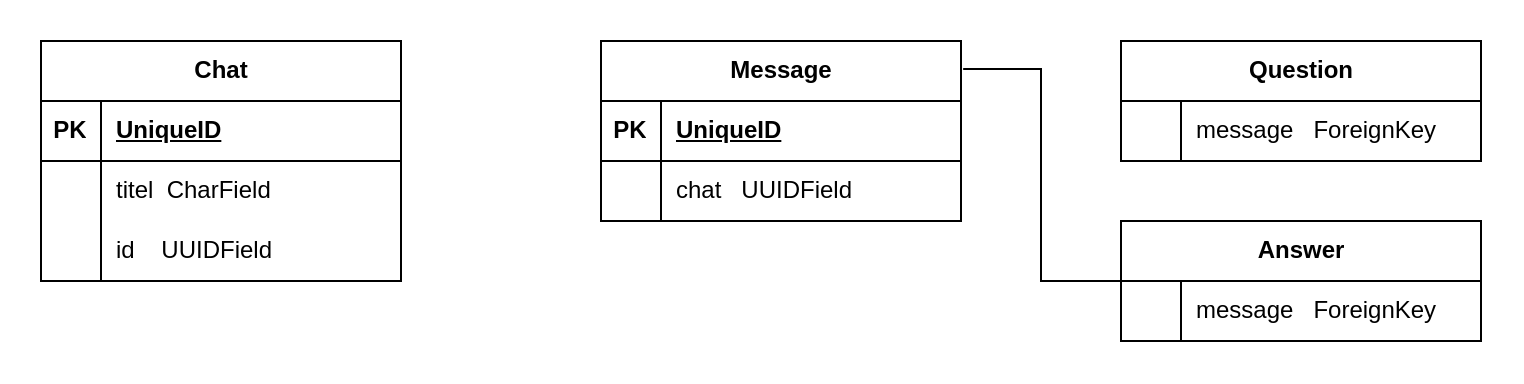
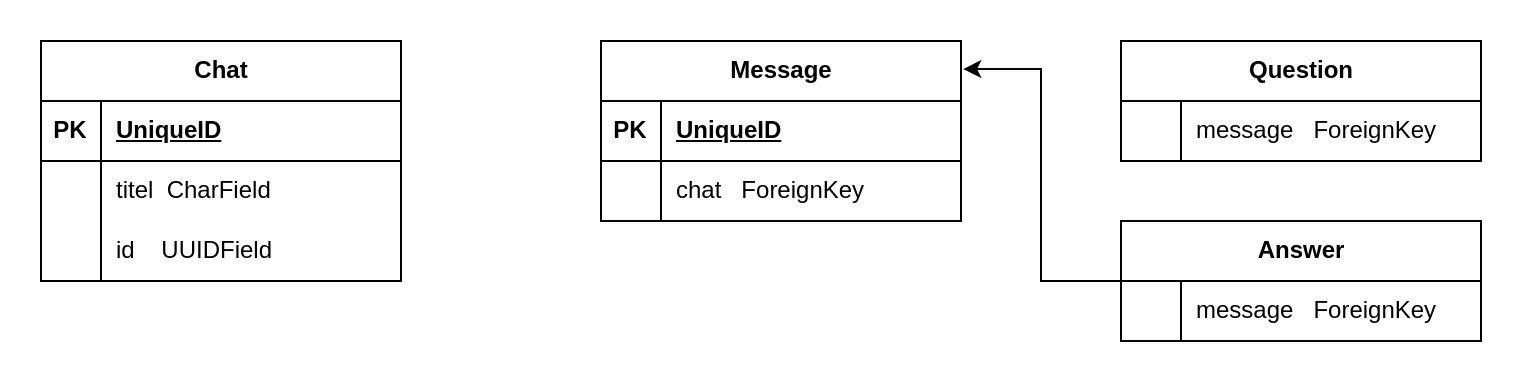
edge "Message" -- "Answer": arrowhead none -> classic
node "chat UUIDField": label "chat UUIDField" -> "chat ForeignKey"
